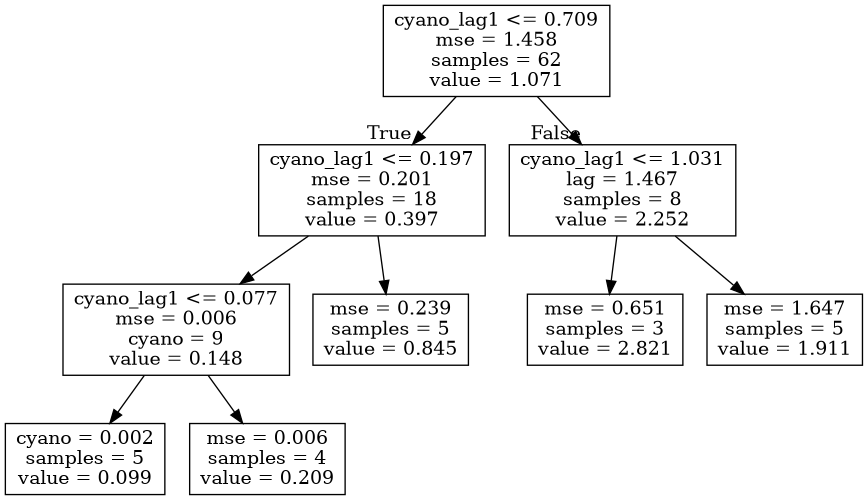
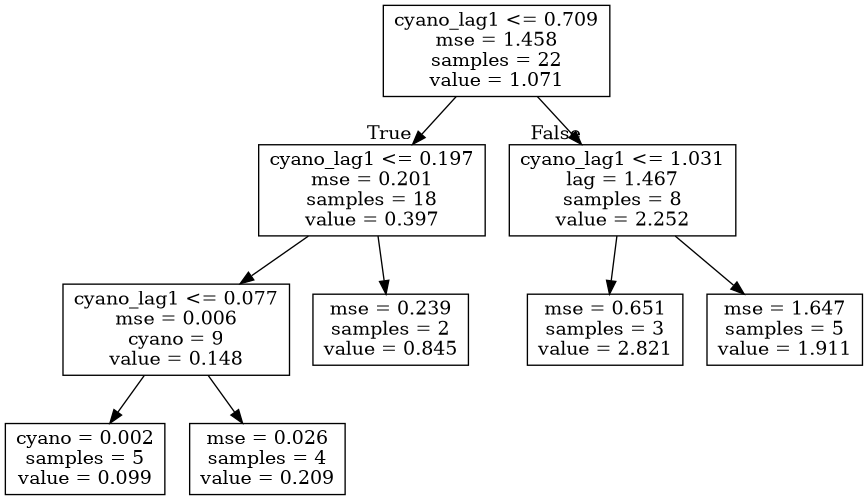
node "cyano_lag1 <= 0.709 mse = 1.458 samples = 62 value = 1.071": label "cyano_lag1 <= 0.709 mse = 1.458 samples = 62 value = 1.071" -> "cyano_lag1 <= 0.709 mse = 1.458 samples = 22 value = 1.071"
node "mse = 0.239 samples = 5 value = 0.845": label "mse = 0.239 samples = 5 value = 0.845" -> "mse = 0.239 samples = 2 value = 0.845"
node "mse = 0.006 samples = 4 value = 0.209": label "mse = 0.006 samples = 4 value = 0.209" -> "mse = 0.026 samples = 4 value = 0.209"
